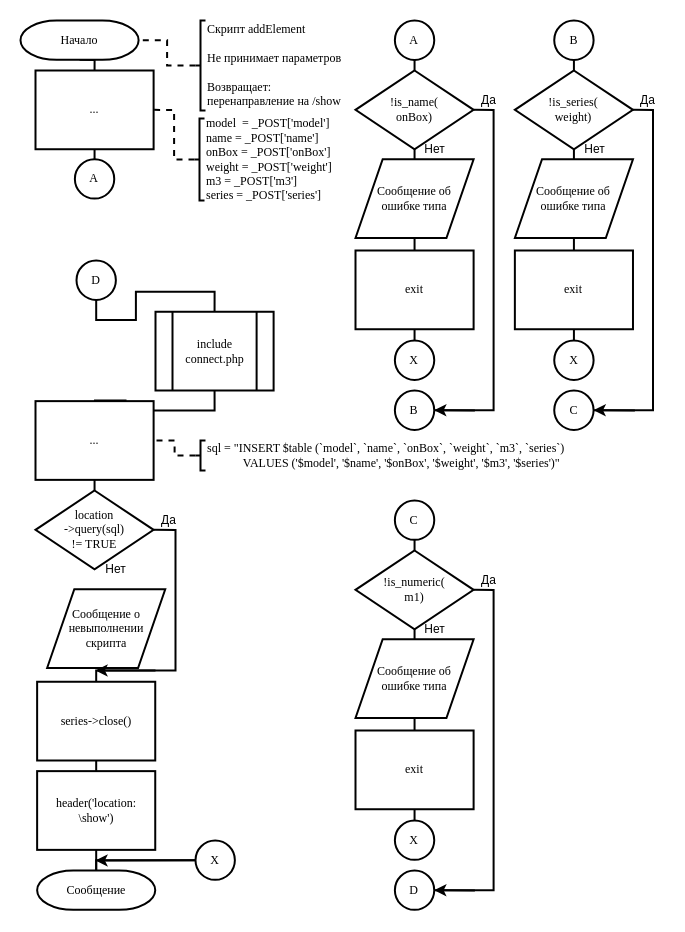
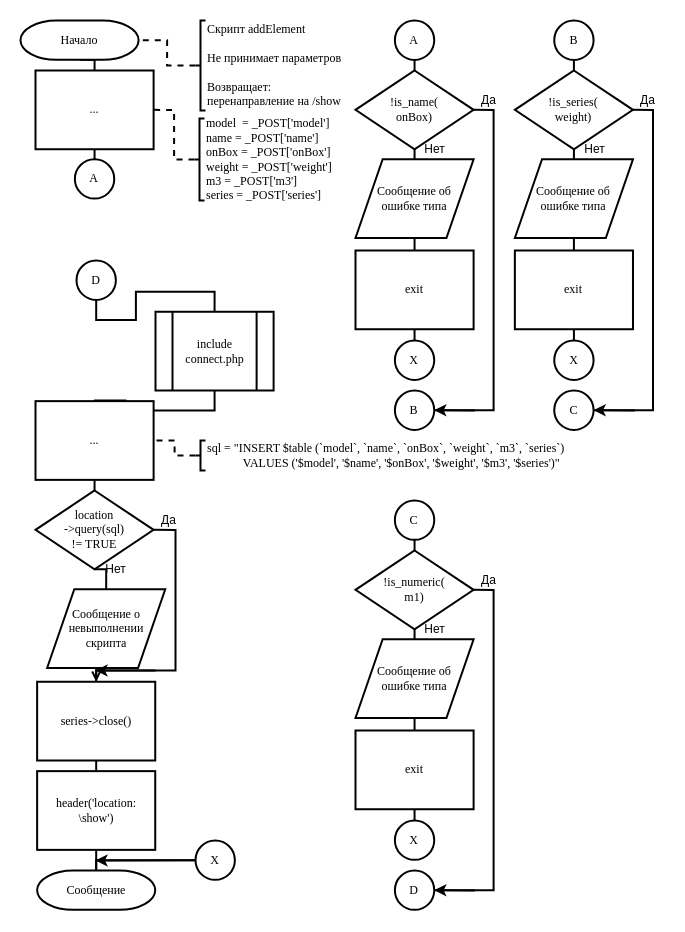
edge "location ->query(sql) != TRUE" -- "Сообщение о невыполнении скрипта": added
edge "Сообщение о невыполнении скрипта" -- "series->close()": added
edge "location ->query(sql) != TRUE" -- "series->close()": arrowhead none -> open
